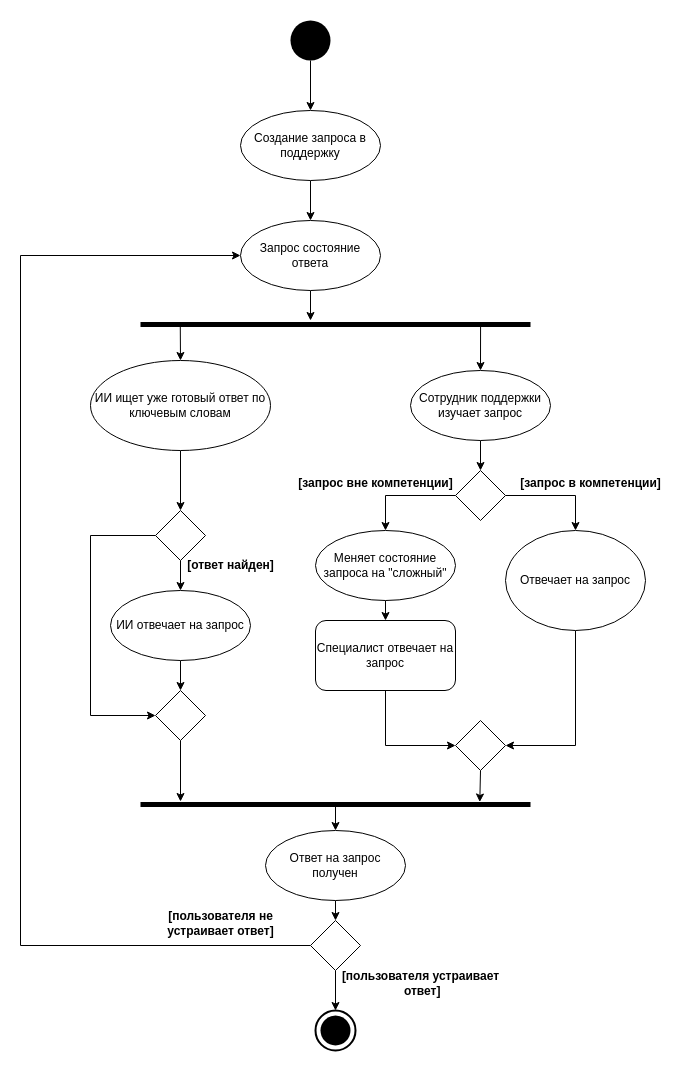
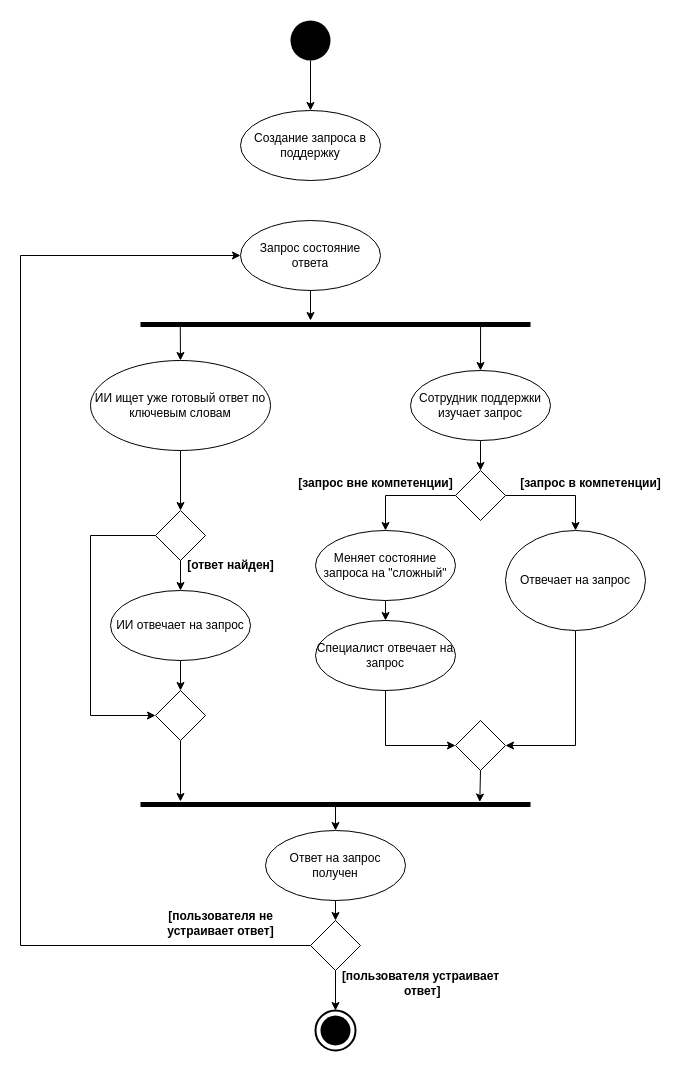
edge "Создание запроса в поддержку" -> "Запрос состояние ответа": removed
node "Специалист отвечает на запрос": shape rounded rectangle -> ellipse
